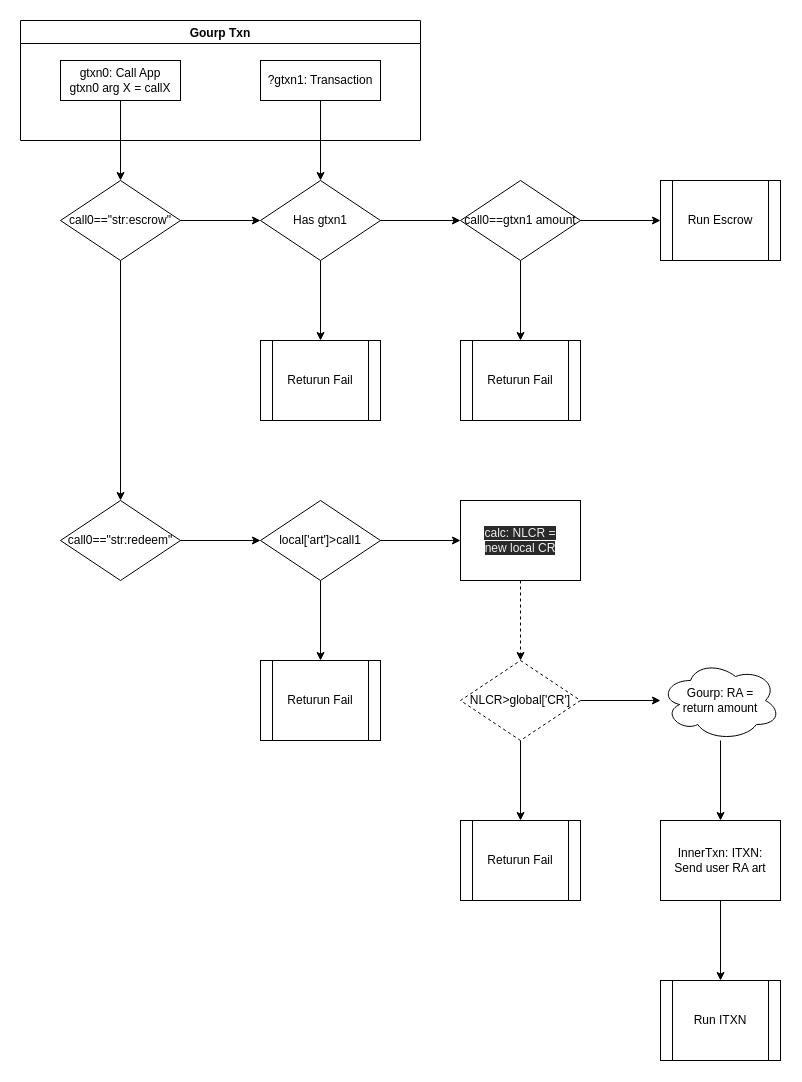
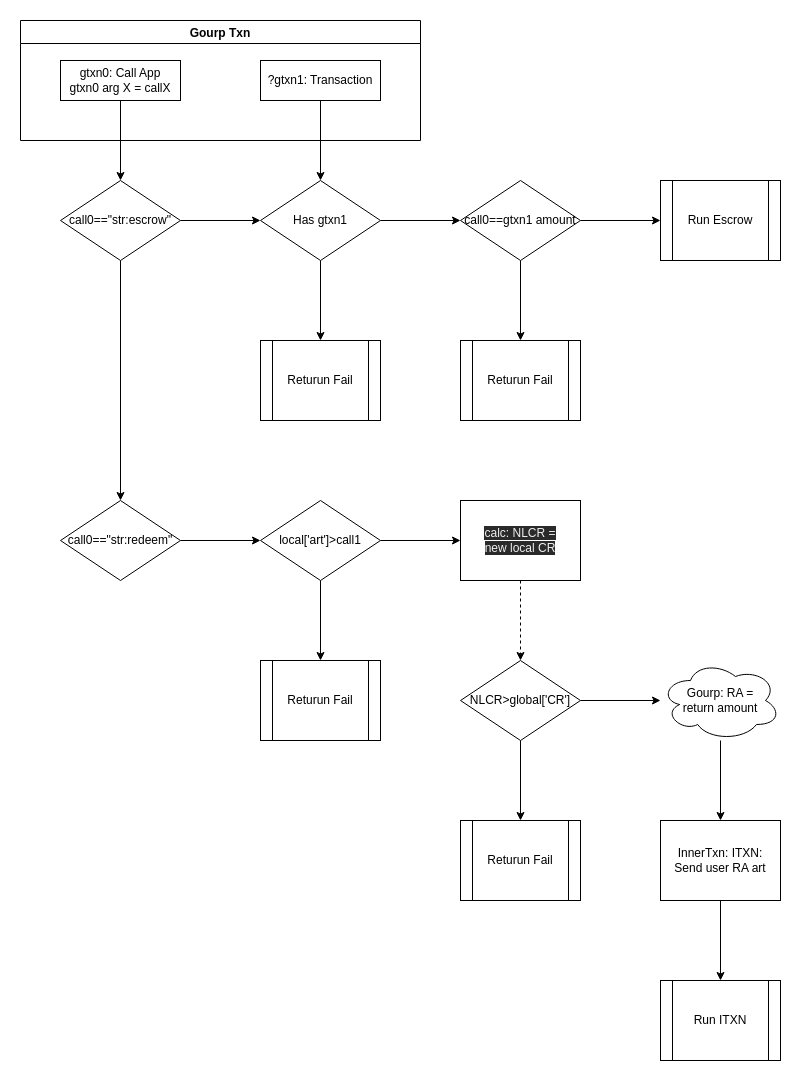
node "NLCR>global['CR']": style dashed -> solid
